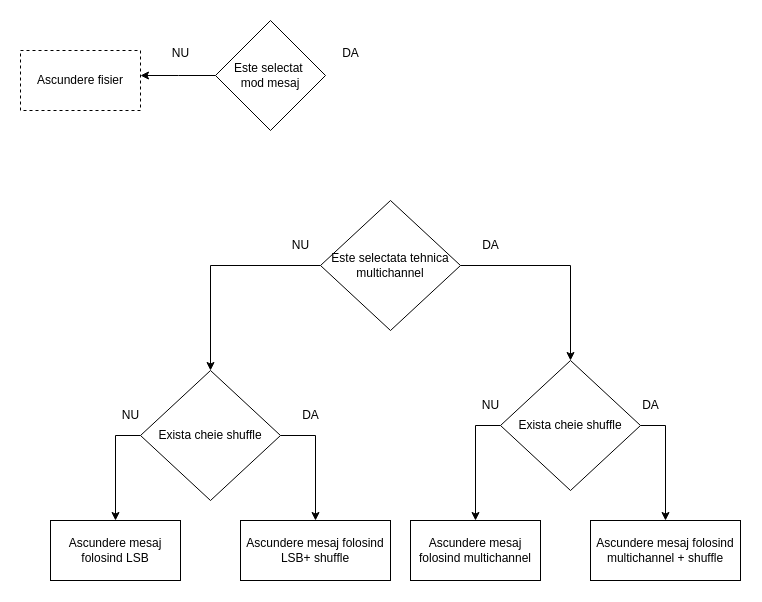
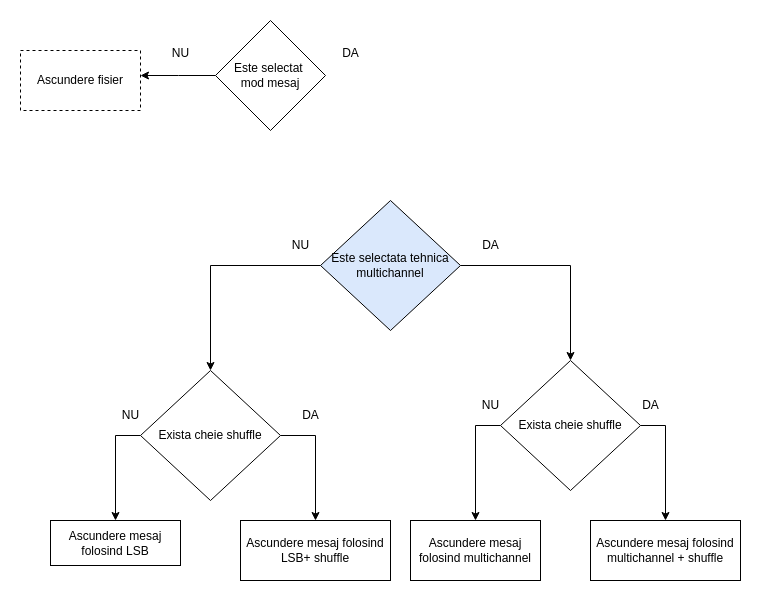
node "Este selectata tehnica multichannel": fillcolor #ffffff -> #dae8fc
node "Ascundere mesaj folosind LSB": size 130x60 -> 130x45
